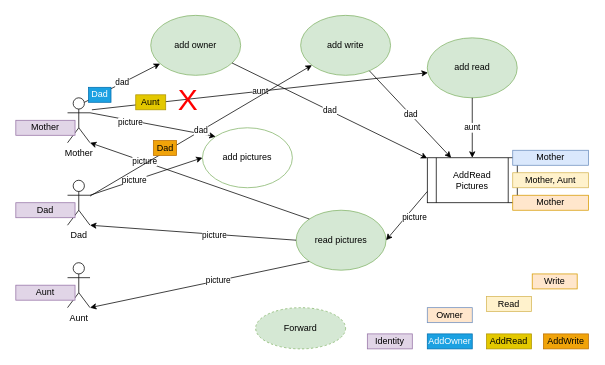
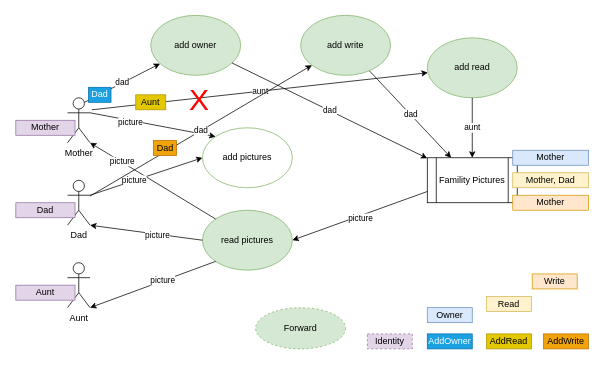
node "X": moved (188, 99) -> (199, 99)
node "AddRead Pictures": label "AddRead Pictures" -> "Famility Pictures"
node "Mother, Aunt": label "Mother, Aunt" -> "Mother, Dad"
node "read pictures": moved (341, 240) -> (247, 240)
node "Owner": fillcolor #ffe6cc -> #dae8fc
node "Identity": style solid -> dashed
